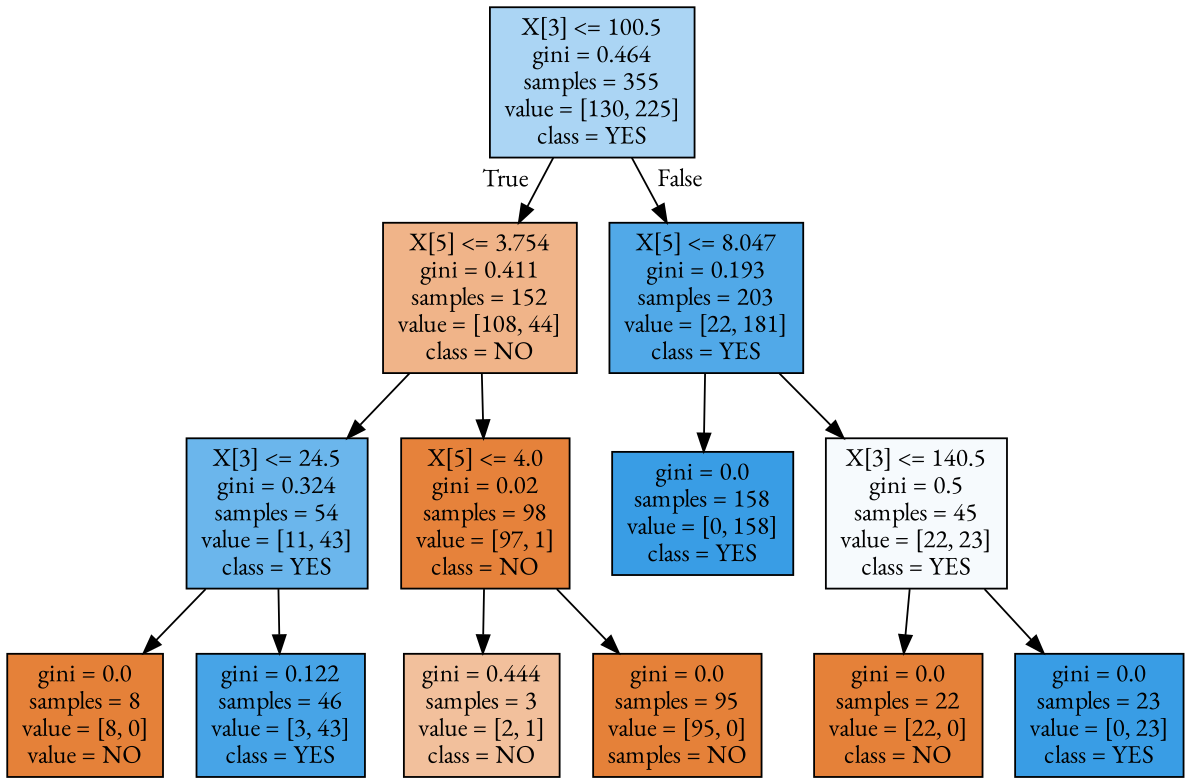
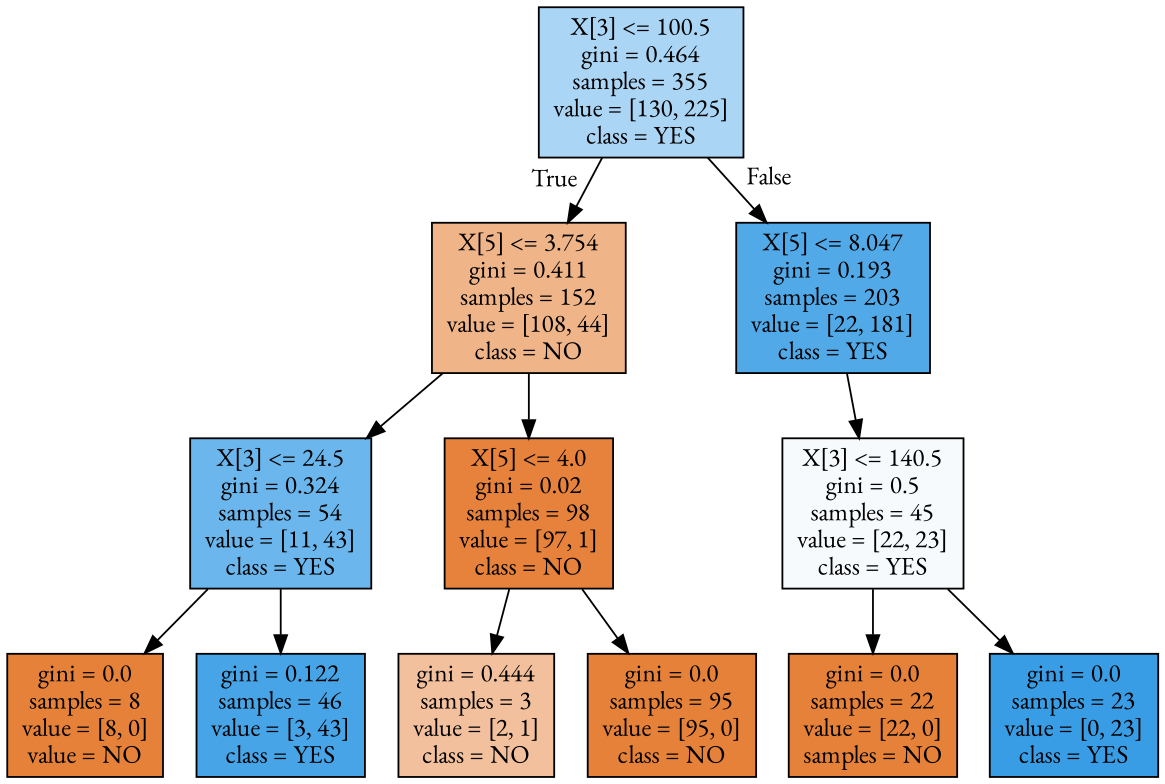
node "gini = 0.0 samples = 158 value = [0, 158] class = YES": removed
node "gini = 0.0 samples = 95 value = [95, 0] samples = NO": label "gini = 0.0 samples = 95 value = [95, 0] samples = NO" -> "gini = 0.0 samples = 95 value = [95, 0] class = NO"
node "gini = 0.0 samples = 22 value = [22, 0] class = NO": label "gini = 0.0 samples = 22 value = [22, 0] class = NO" -> "gini = 0.0 samples = 22 value = [22, 0] samples = NO"
